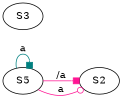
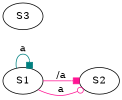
node "S5": label "S5" -> "S1"
